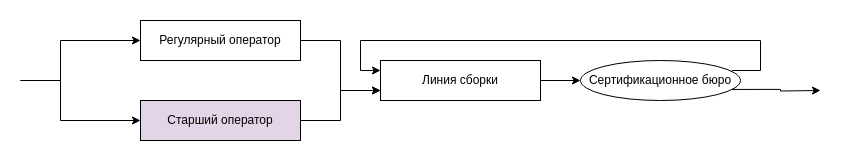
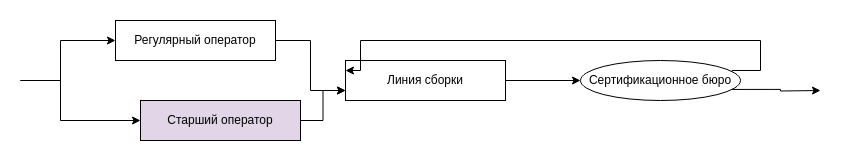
node "Регулярный оператор": moved (221, 41) -> (196, 41)
node "Линия сборки": moved (461, 81) -> (426, 81)
